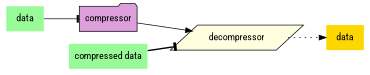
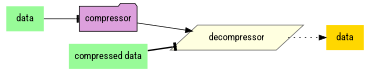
node "decompressor": color black -> gray40
